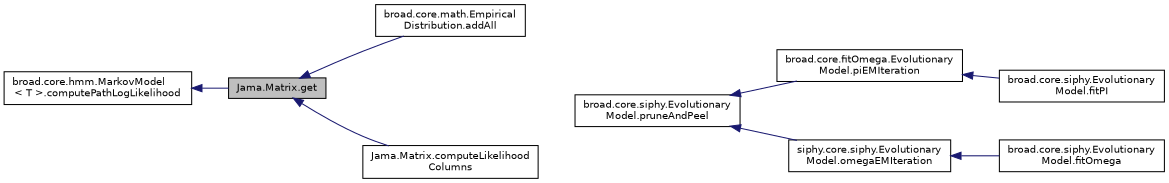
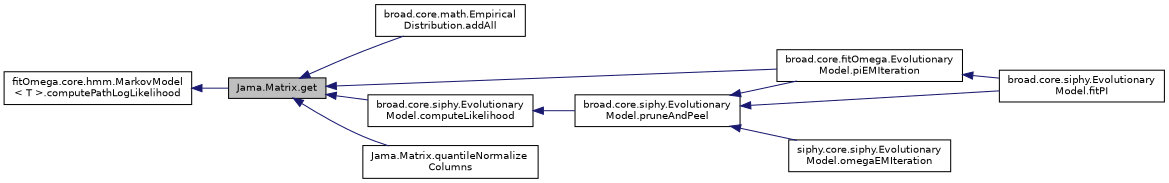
edge "broad.core.fitOmega.Evolutionary Model.piEMIteration" -> "Jama.Matrix.get": added
node "broad.core.hmm.MarkovModel < T >.computePathLogLikelihood": label "broad.core.hmm.MarkovModel < T >.computePathLogLikelihood" -> "fitOmega.core.hmm.MarkovModel < T >.computePathLogLikelihood"
edge "broad.core.siphy.Evolutionary Model.fitPI" -> "broad.core.siphy.Evolutionary Model.pruneAndPeel": added
node "broad.core.siphy.Evolutionary Model.computeLikelihood": added
node "broad.core.siphy.Evolutionary Model.fitOmega": removed
node "Jama.Matrix.computeLikelihood Columns": label "Jama.Matrix.computeLikelihood Columns" -> "Jama.Matrix.quantileNormalize Columns"
